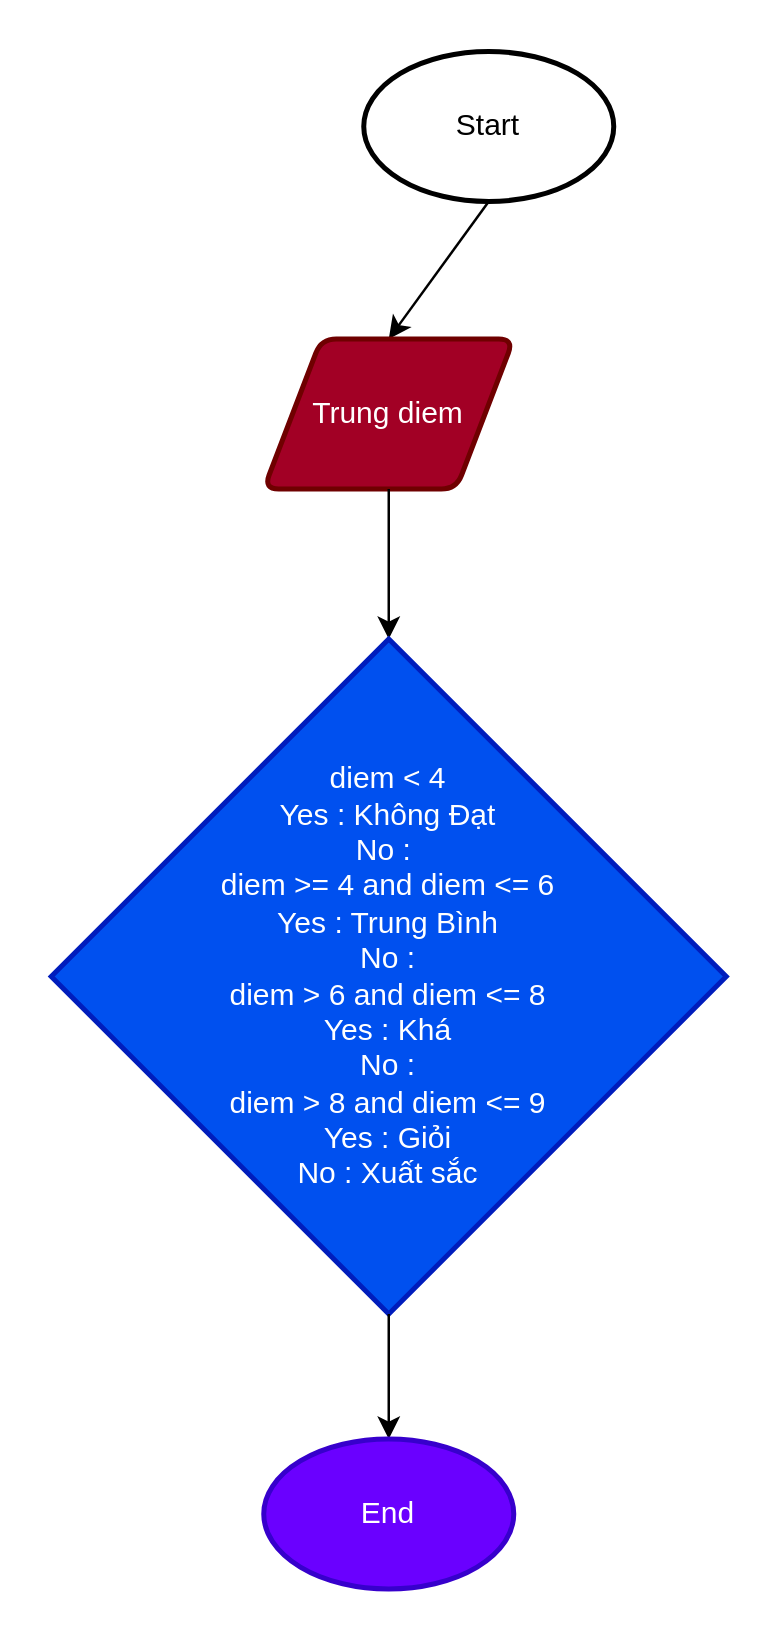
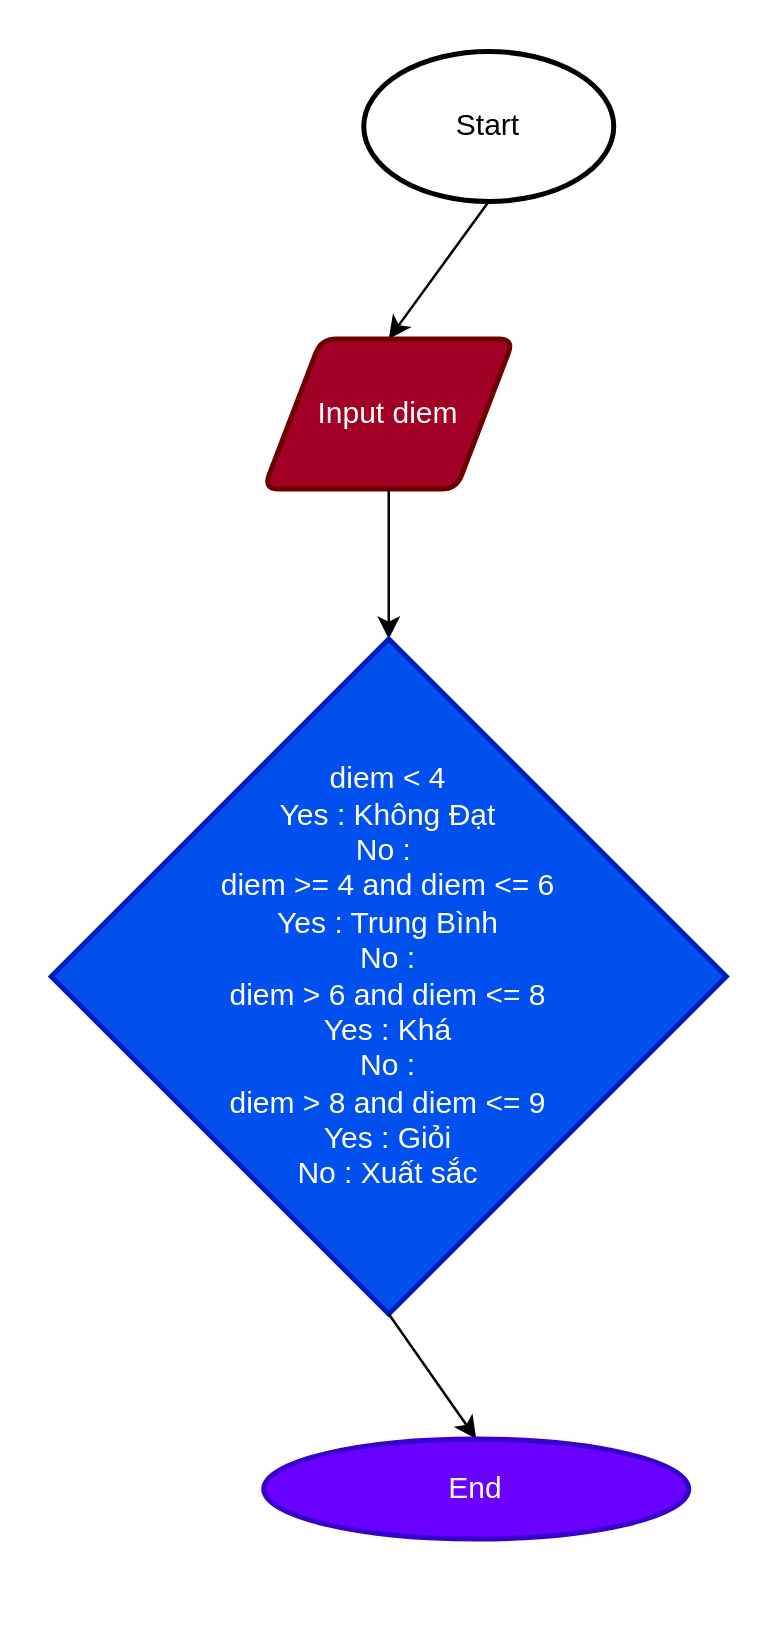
node "Trung diem": label "Trung diem" -> "Input diem"
node "End": size 250x150 -> 425x100
